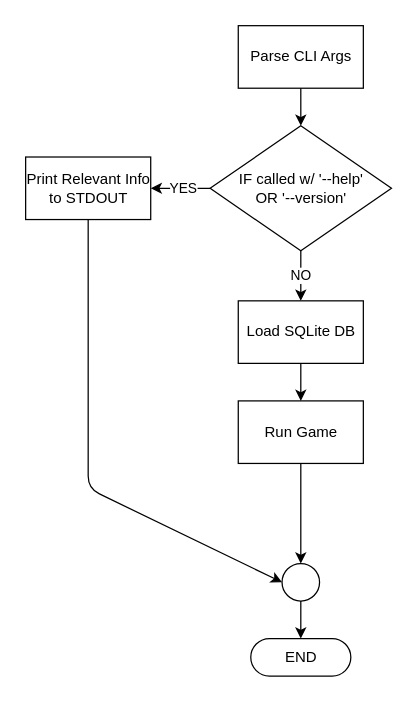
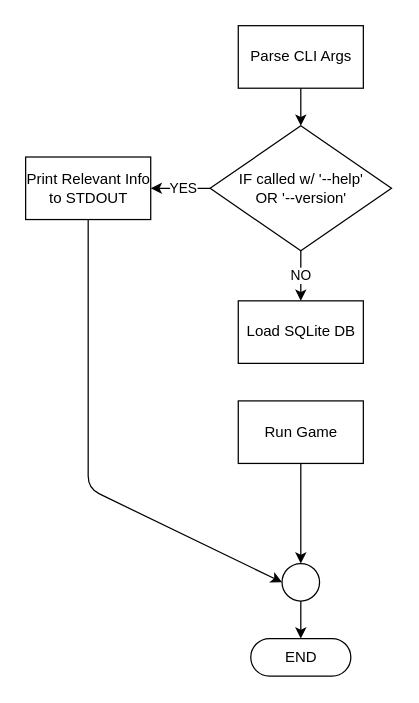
edge "Load SQLite DB" -> "Run Game": removed
